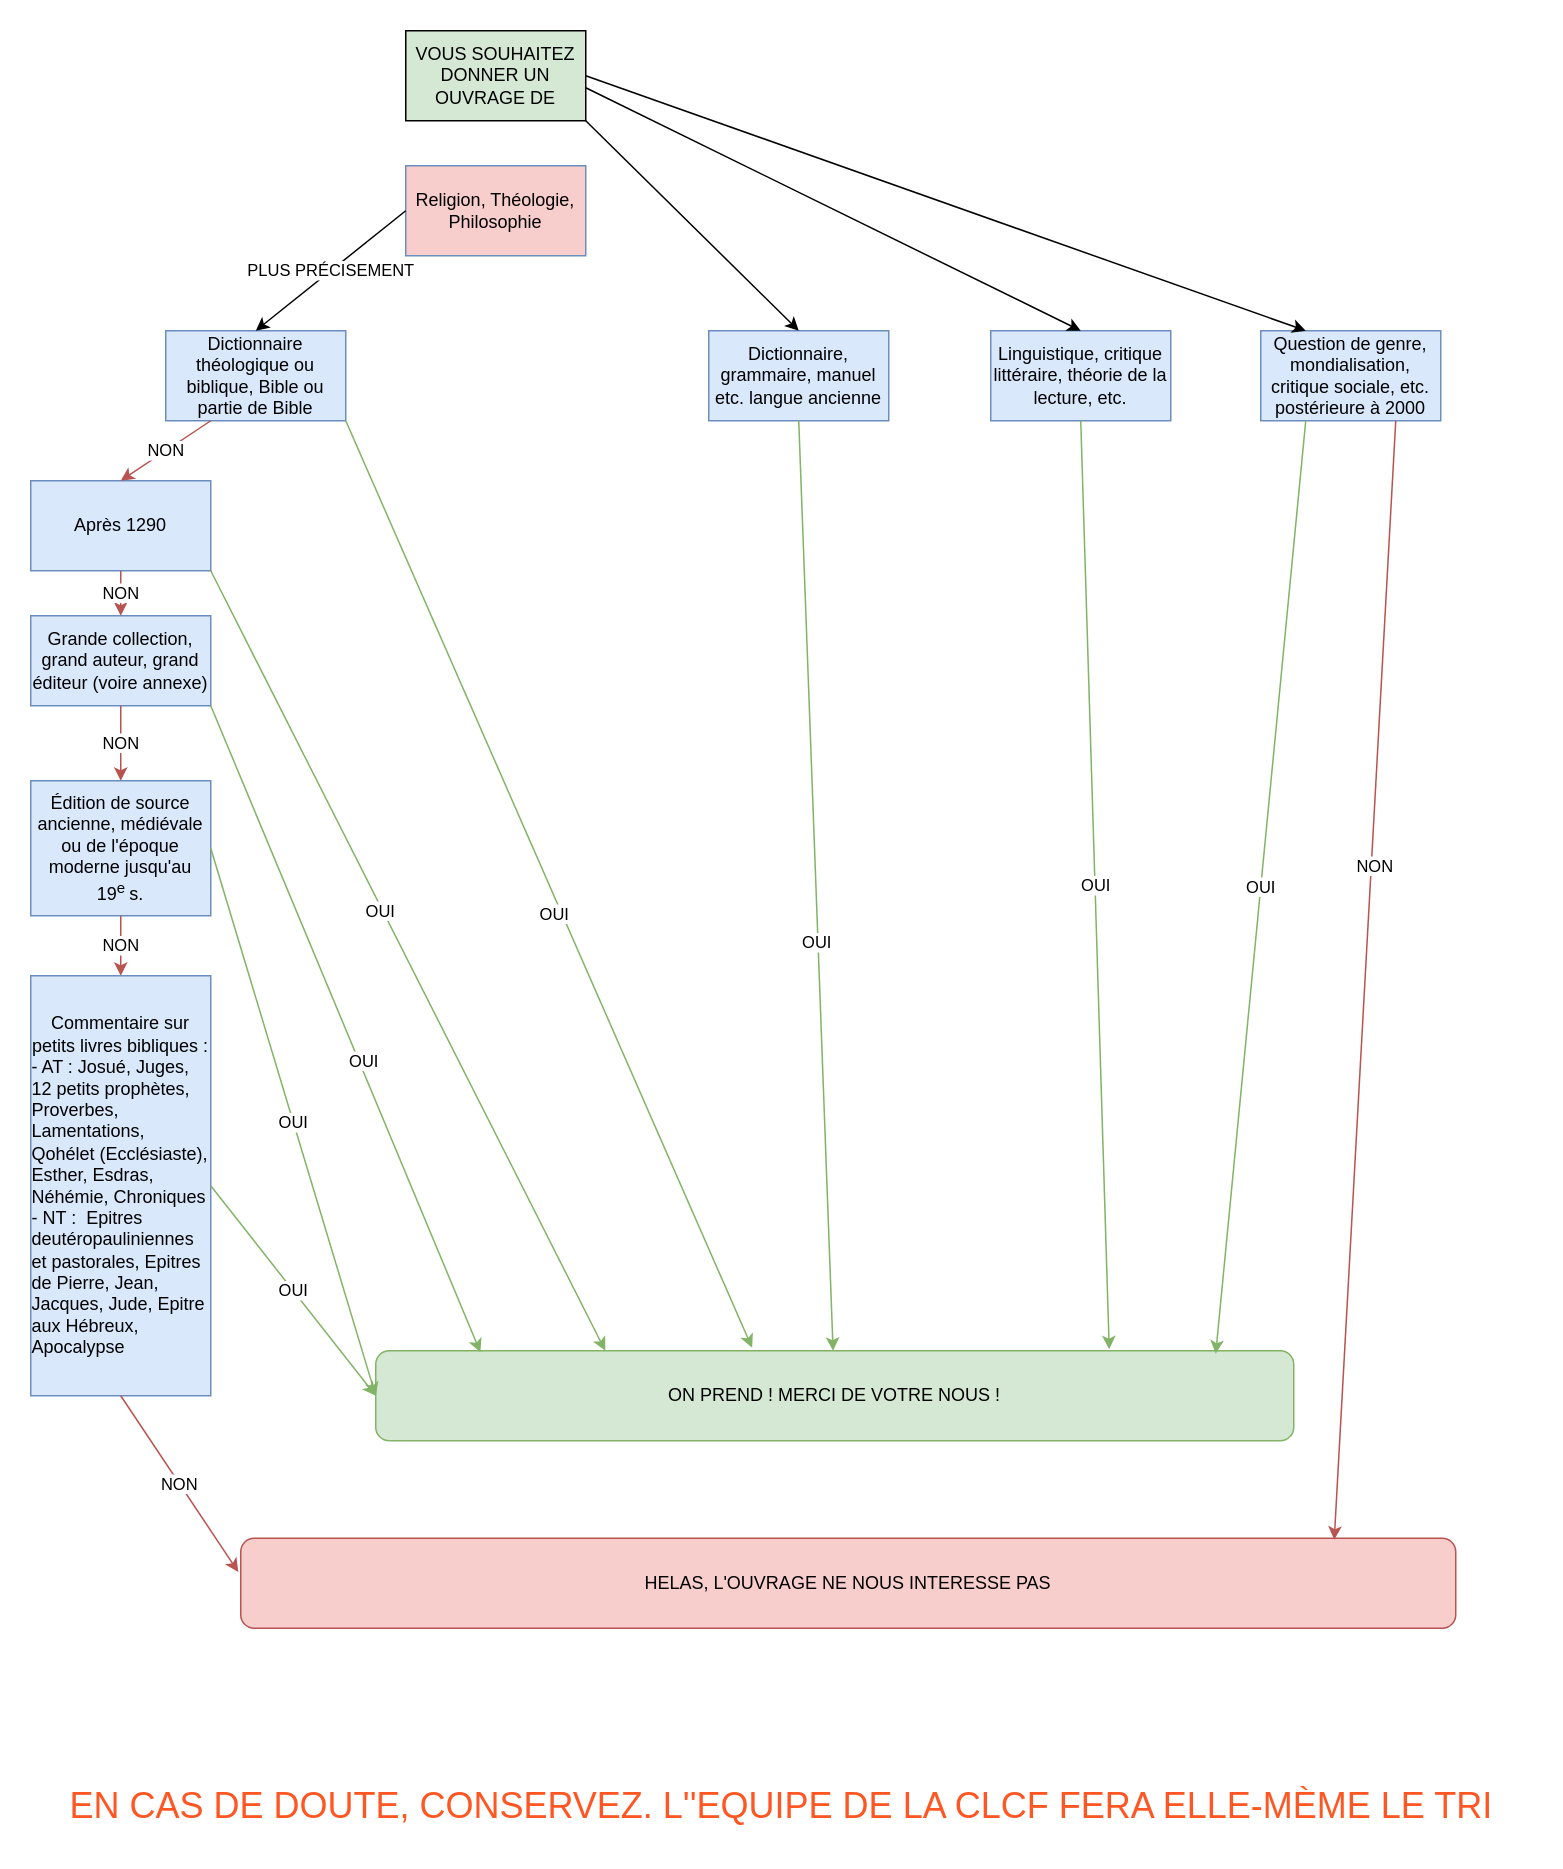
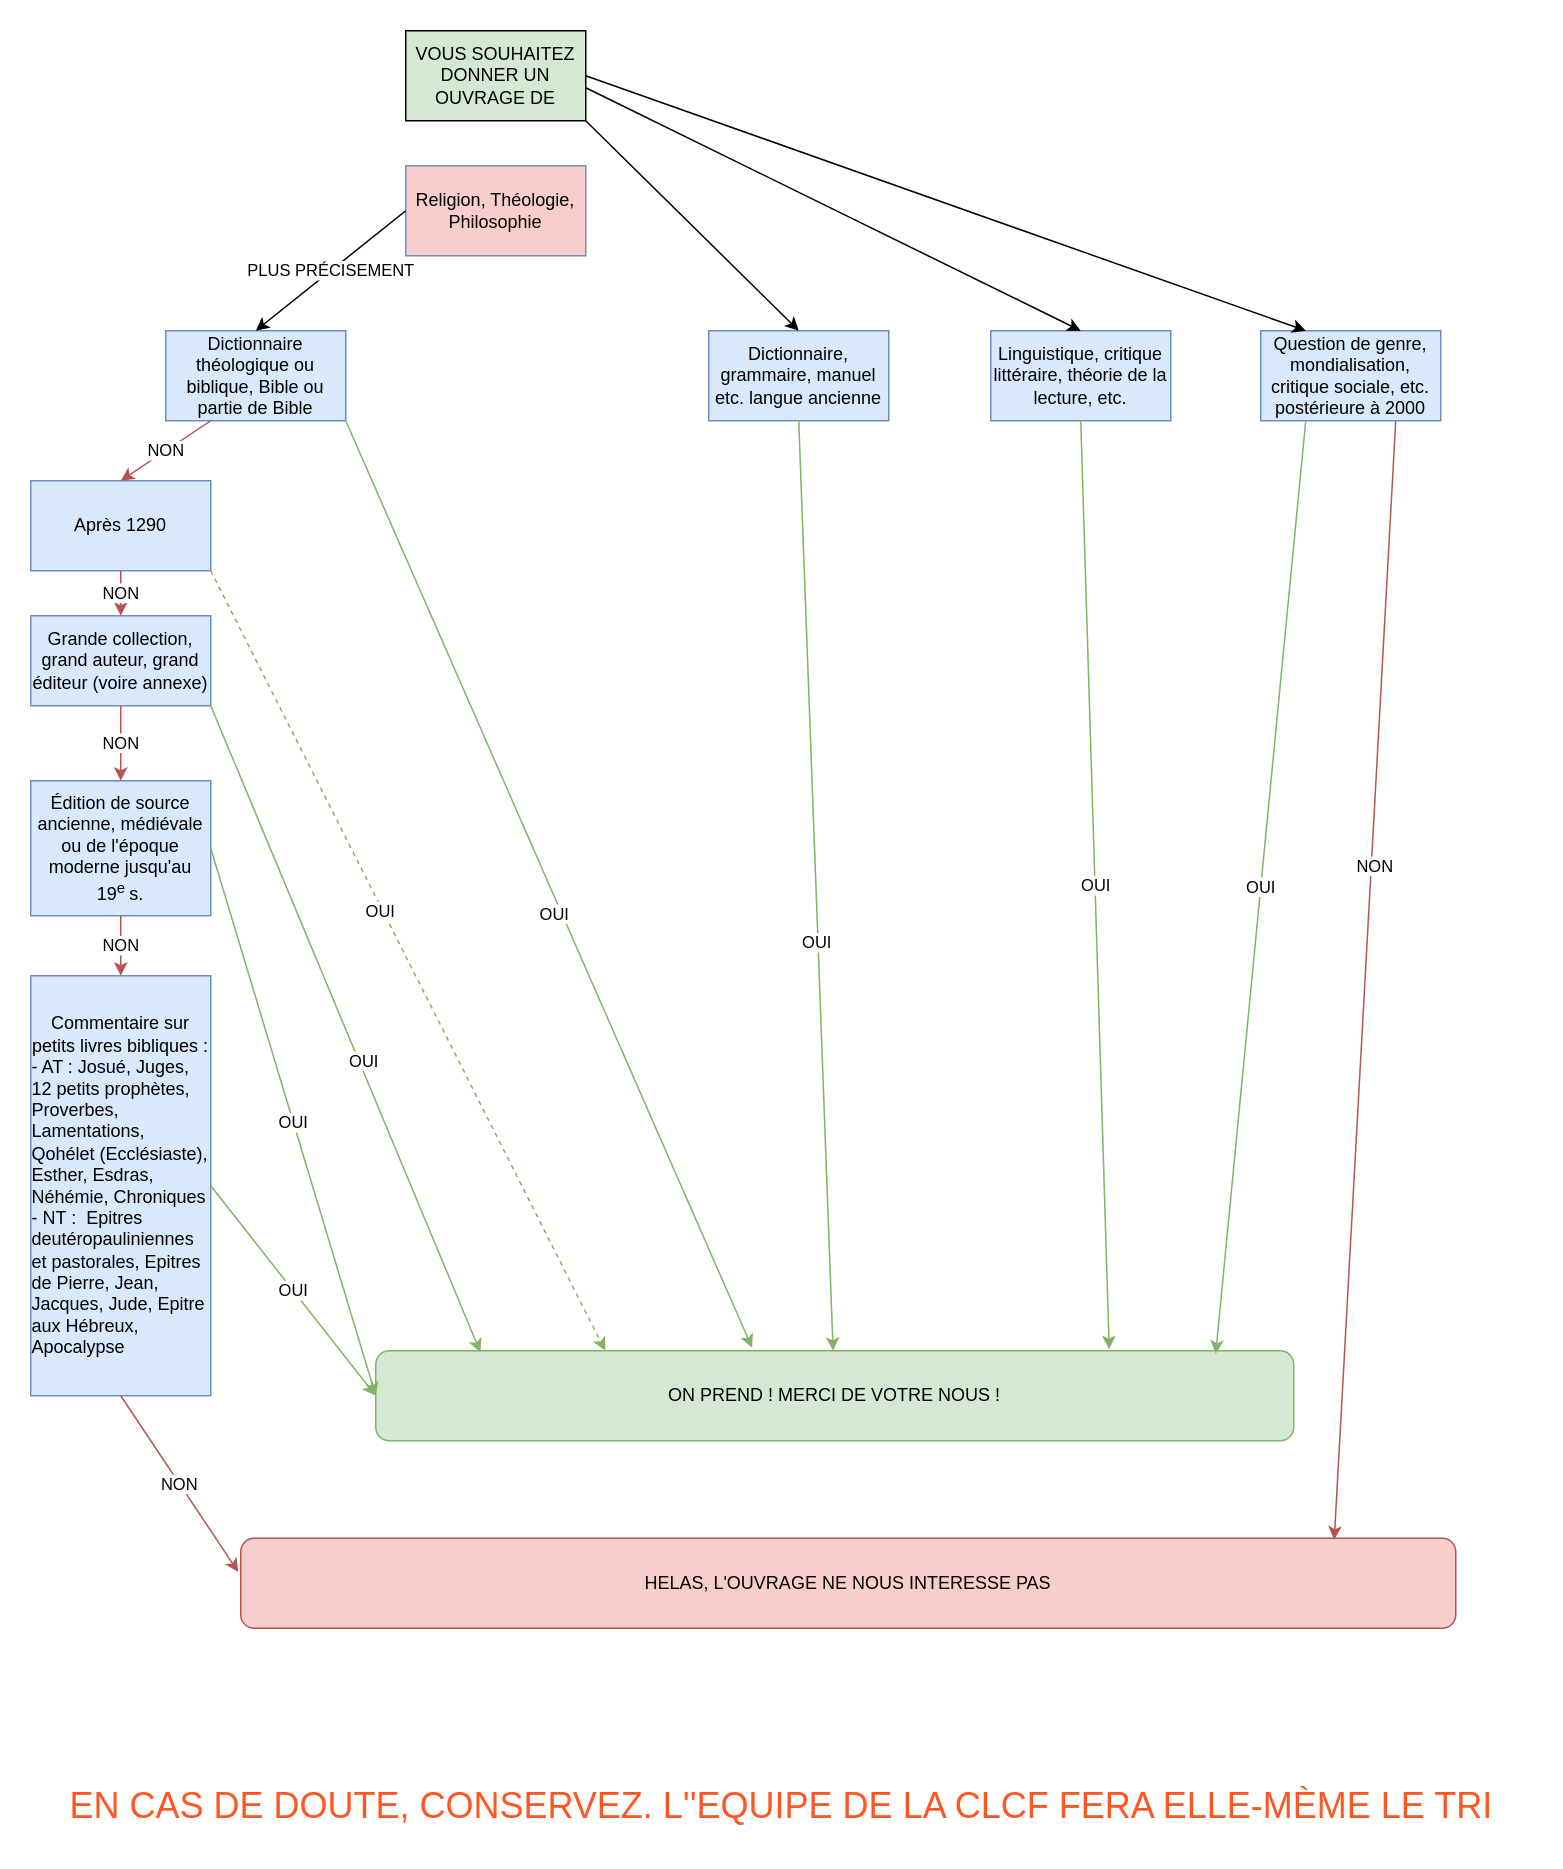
edge "Après 1290" -> "ON PREND ! MERCI DE VOTRE NOUS !": style solid -> dashed
